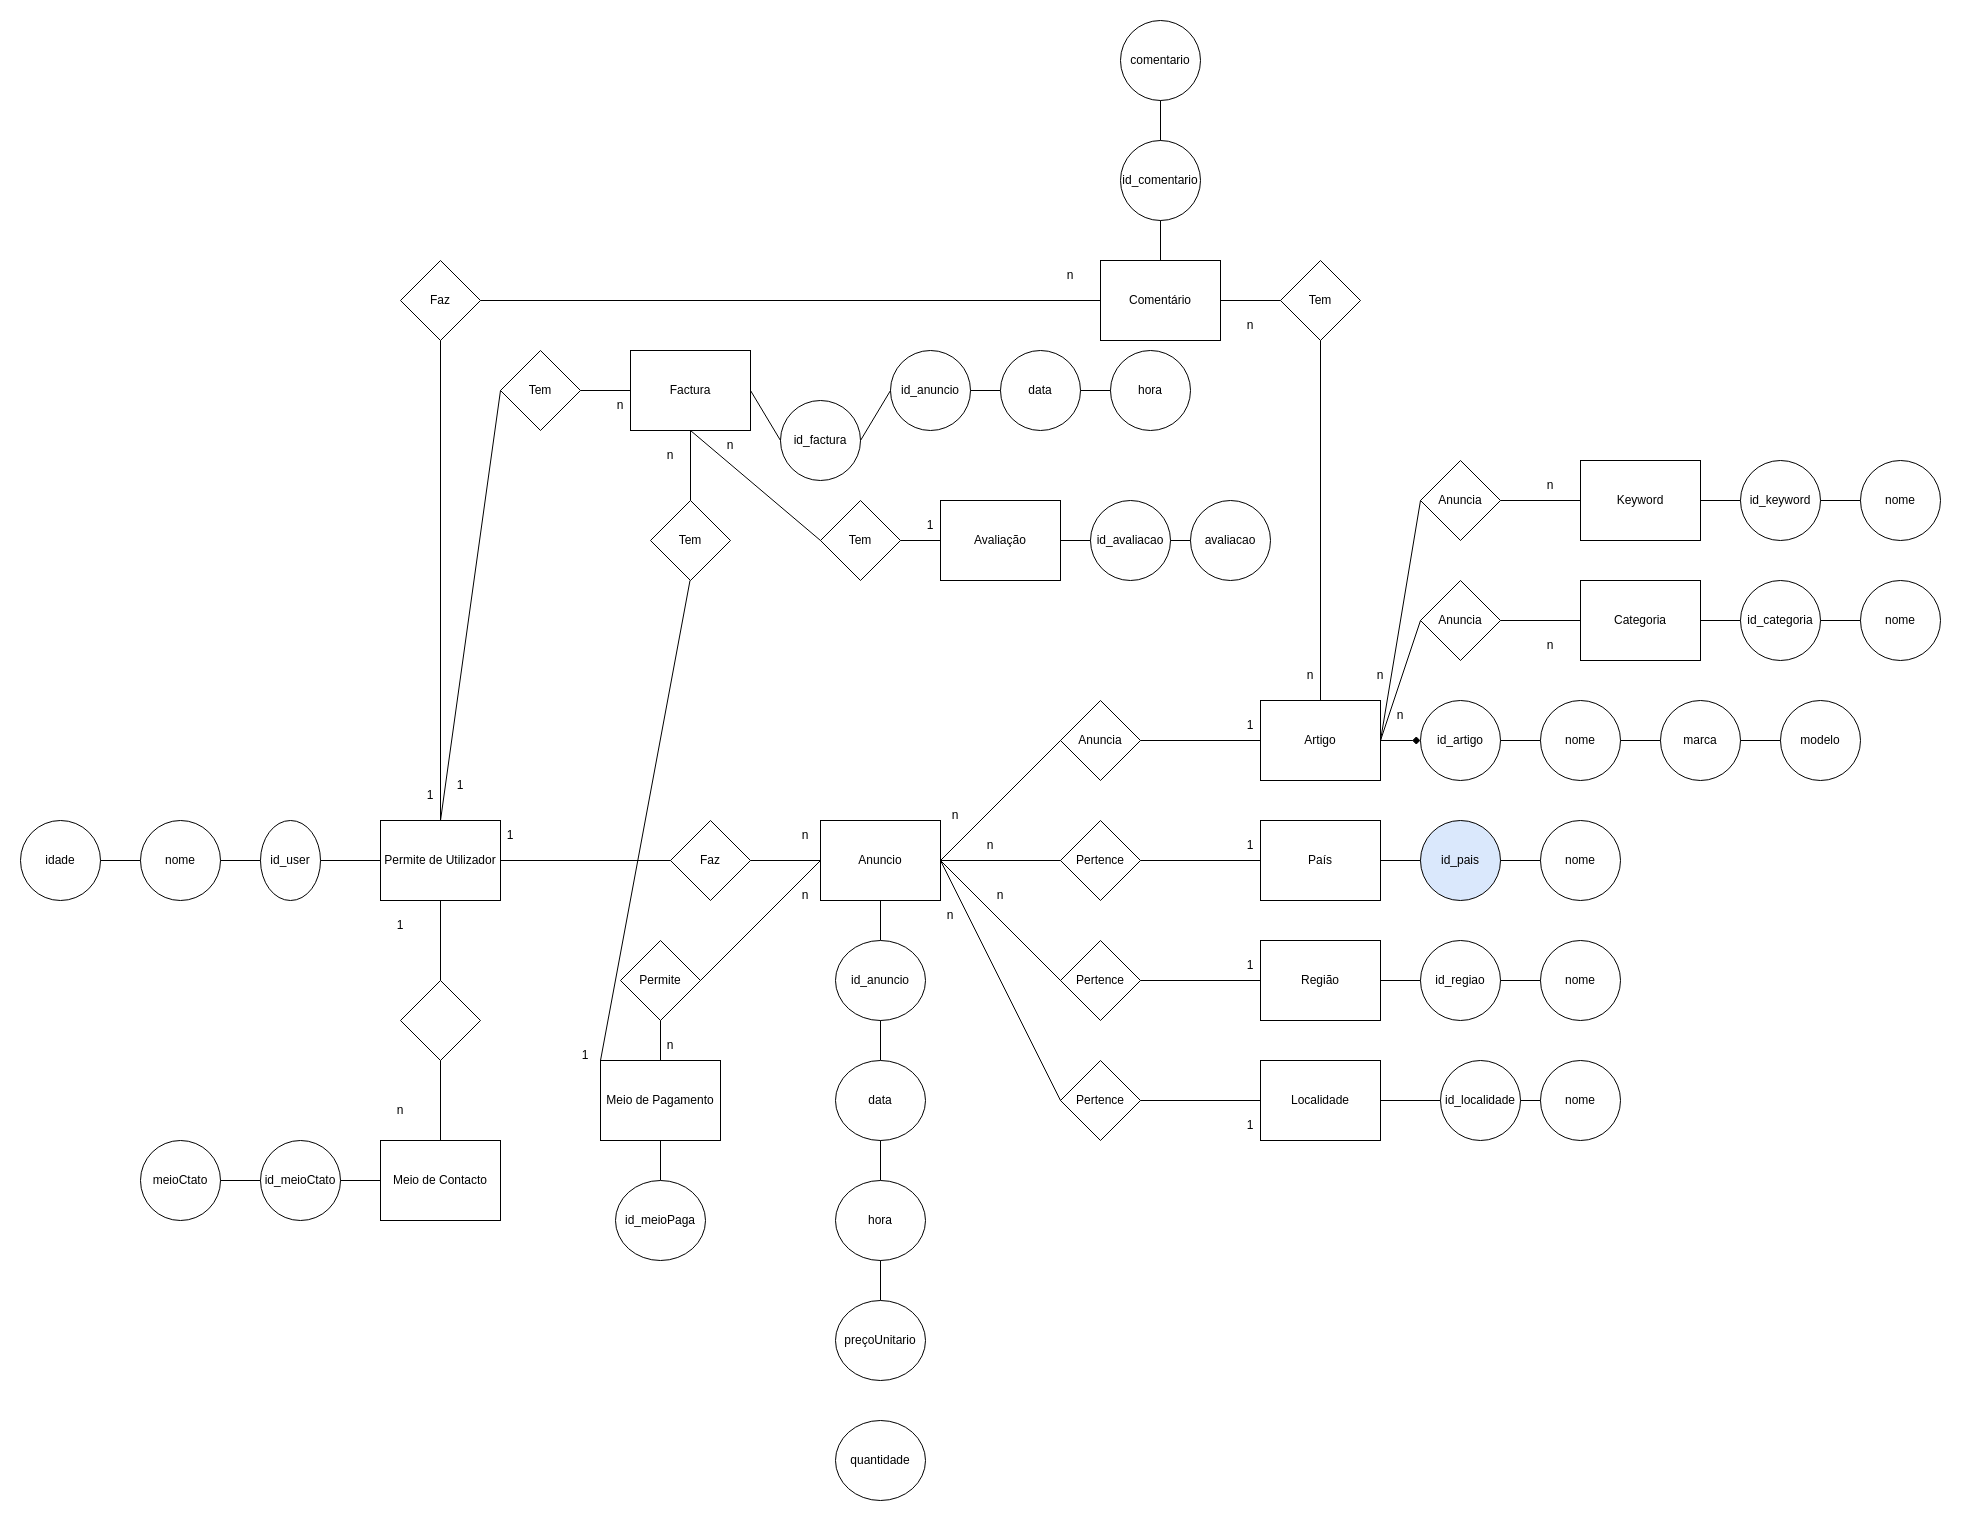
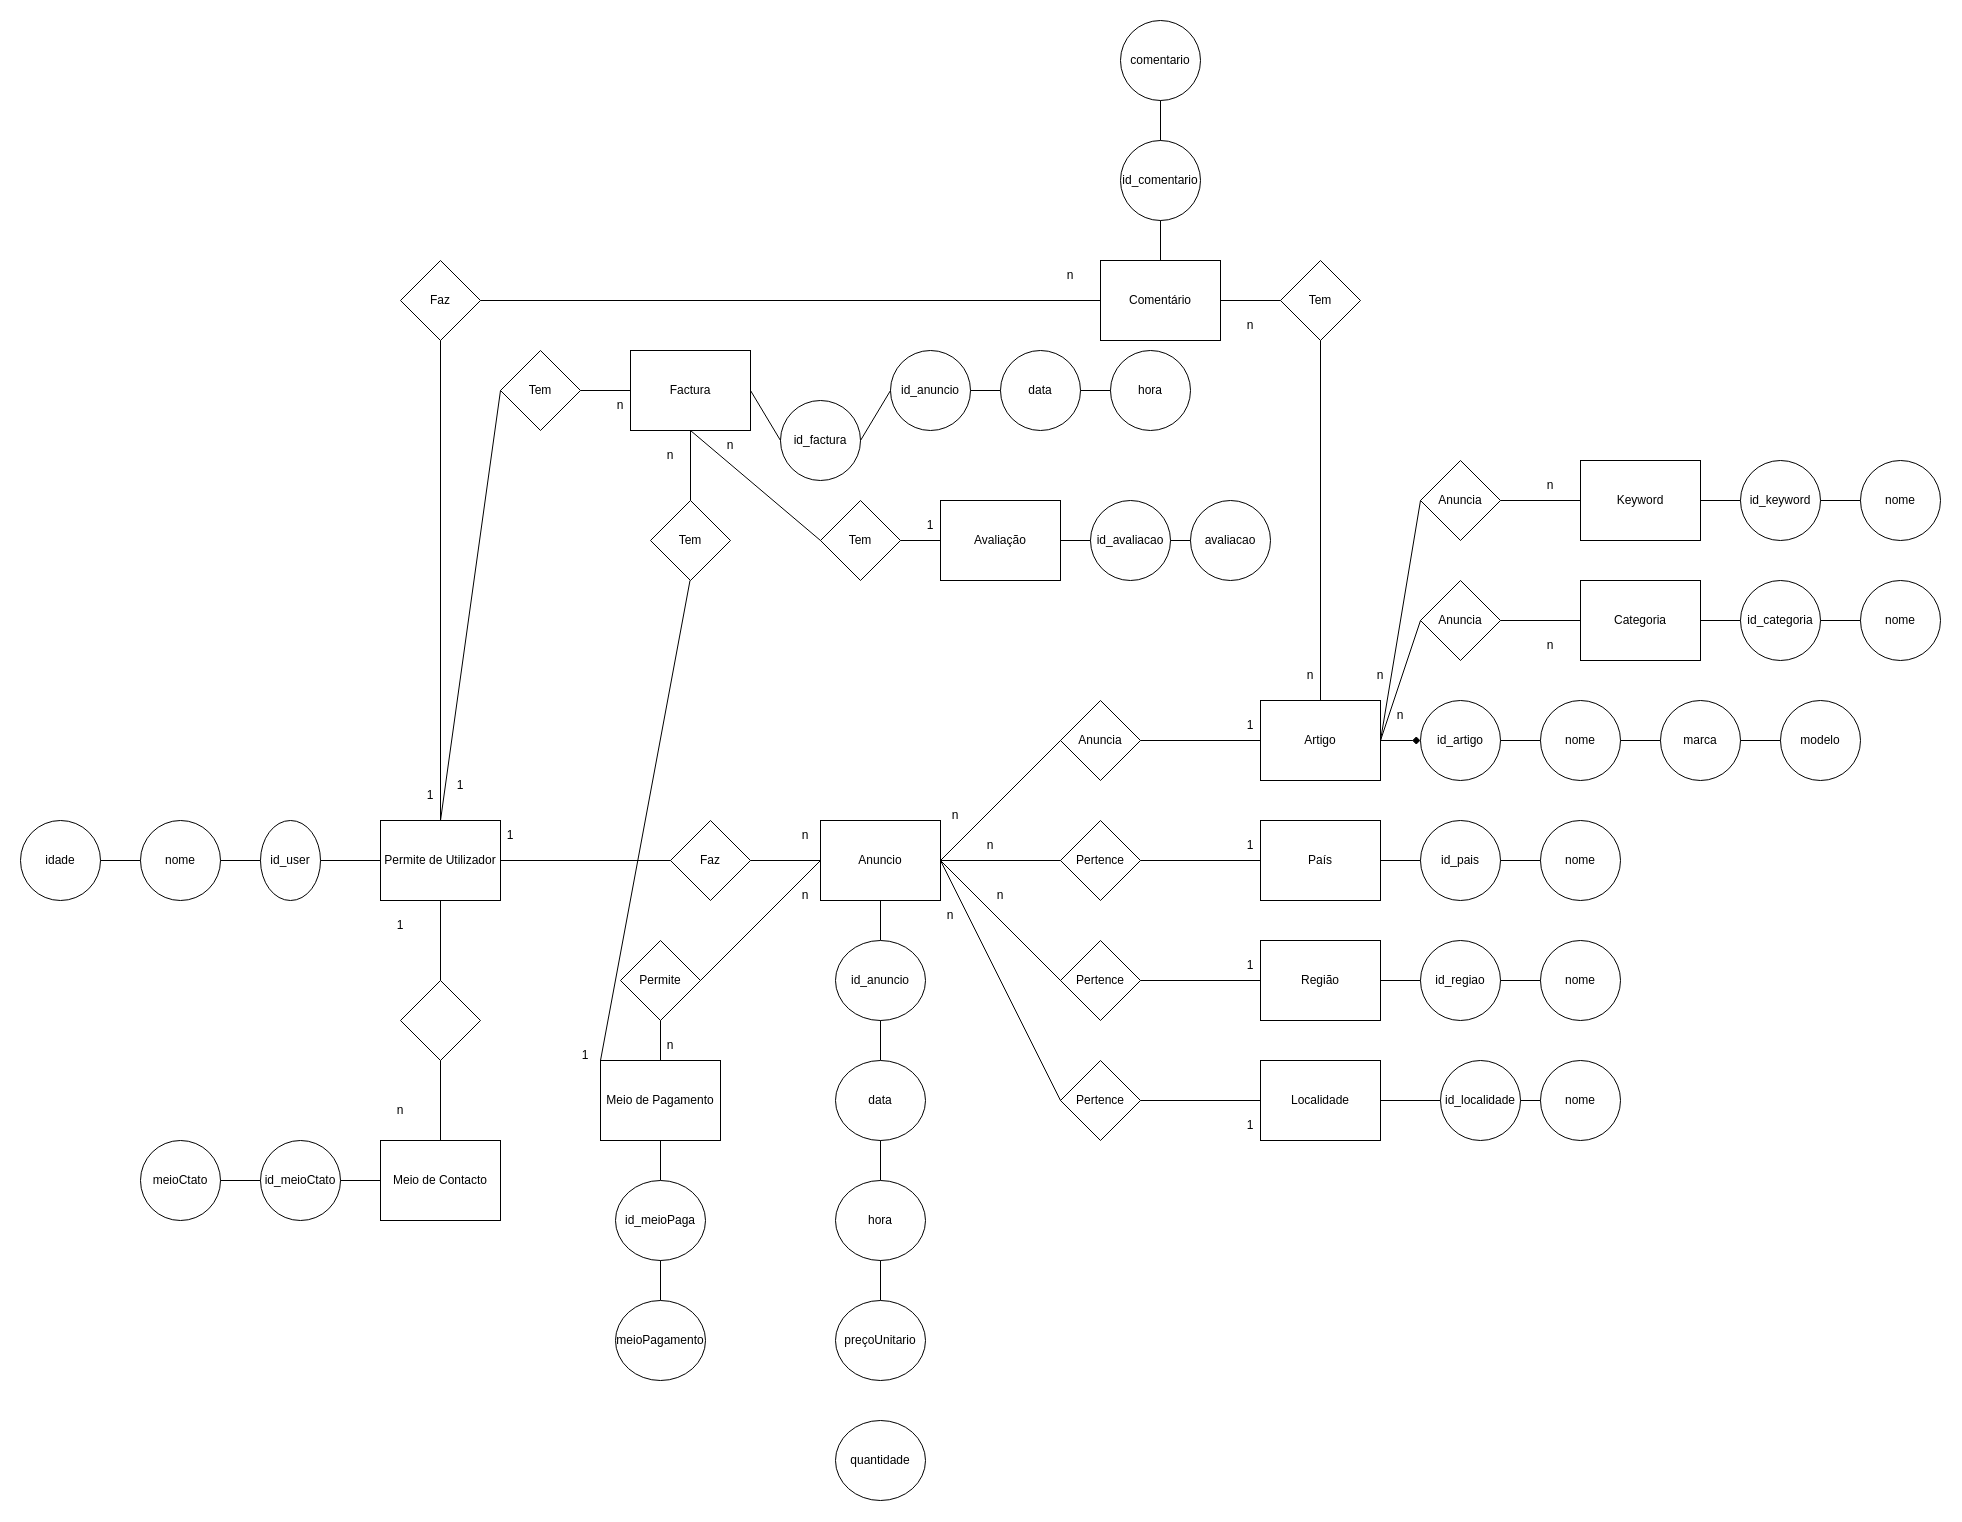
node "id_pais": fillcolor #dae8fc -> #ffffff
edge "id_meioPaga" -- "meioPagamento": added
node "meioPagamento": added
